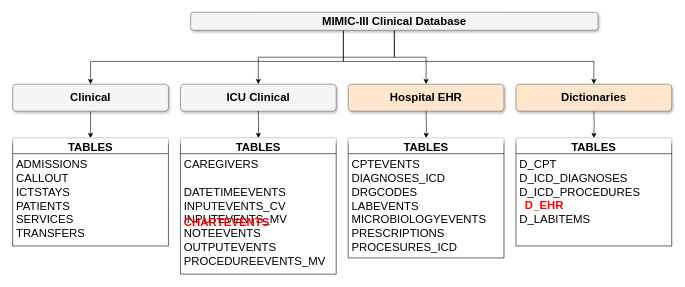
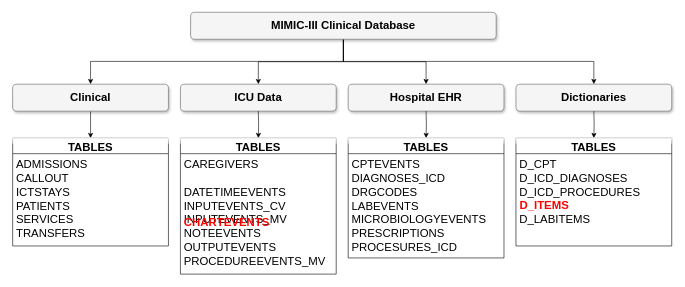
node "MIMIC-III Clinical Database": size 408x18 -> 306x27
node "ICU Clinical": label "ICU Clinical" -> "ICU Data"
node "Hospital EHR": fillcolor #ffe6cc -> #f5f5f5
node "Dictionaries": fillcolor #ffe6cc -> #f5f5f5
node "D_EHR": label "D_EHR" -> "D_ITEMS"
